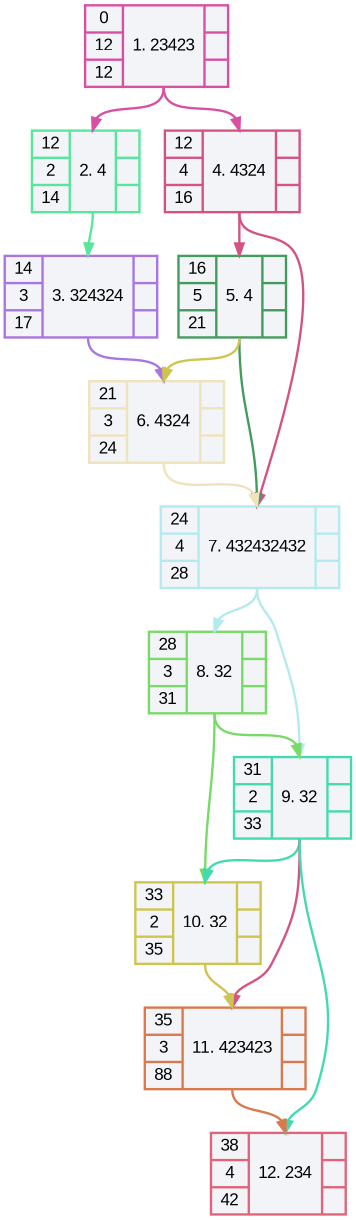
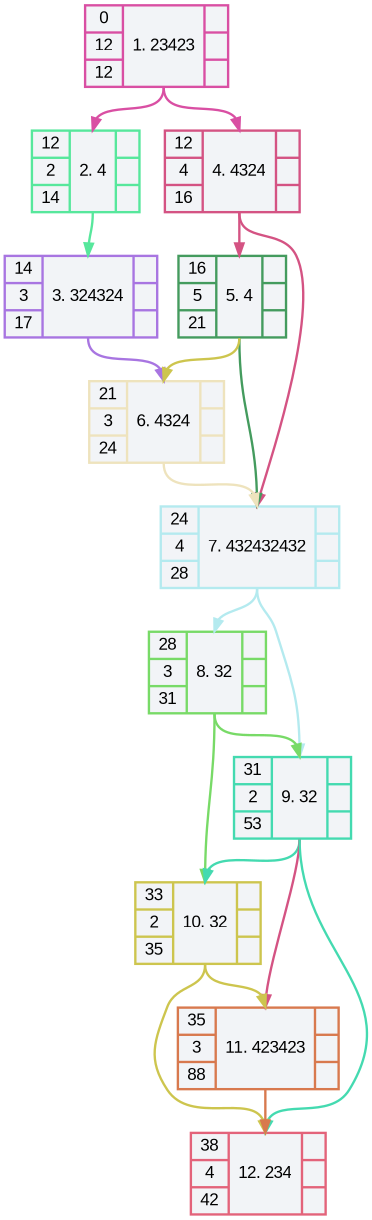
node "31": text "33" -> "53"
edge "33" -> "38": added
